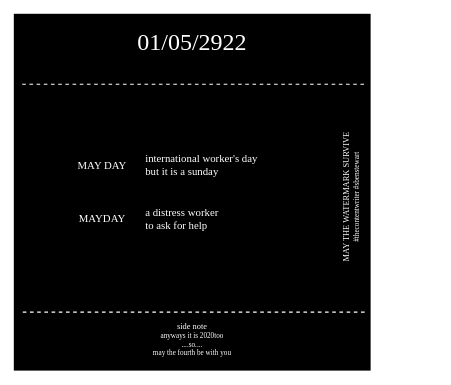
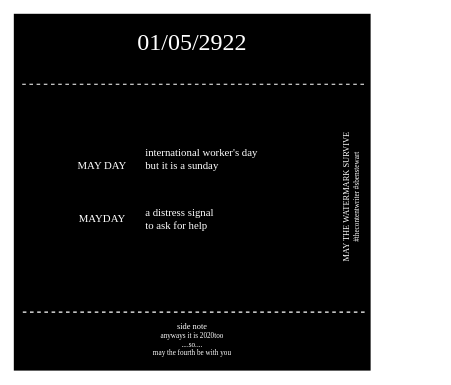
node "international worker's day but it is a sunday": moved (231, 165) -> (231, 159)
node "a distress worker to ask for help": label "a distress worker to ask for help" -> "a distress signal to ask for help"
